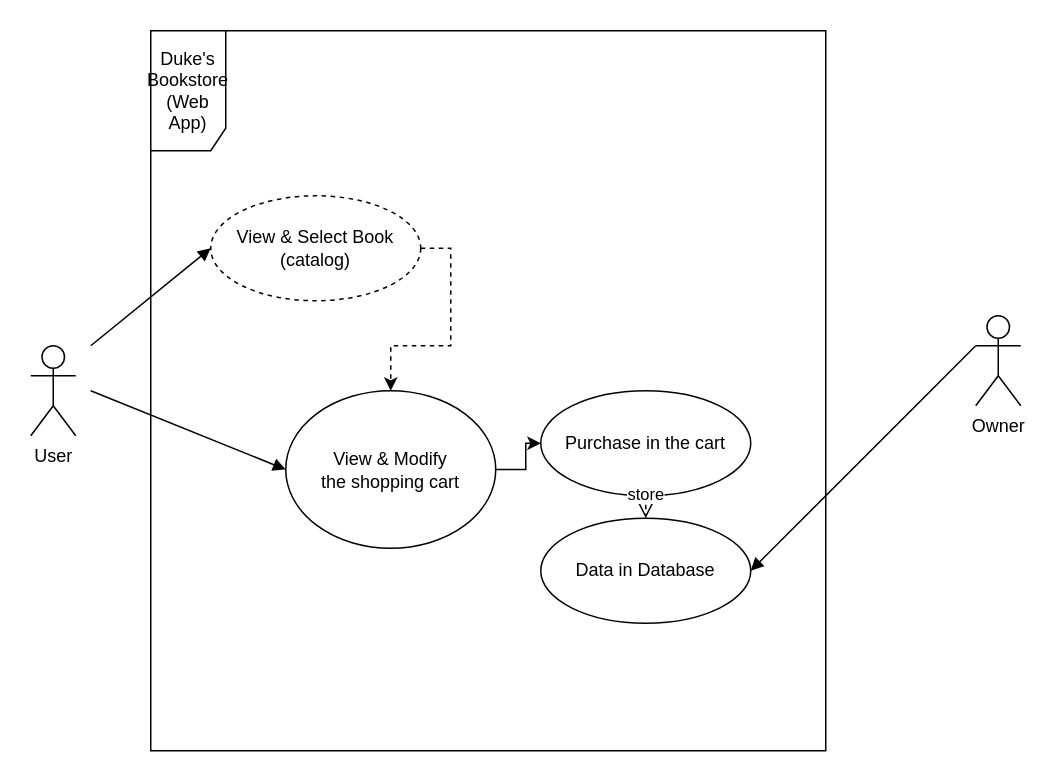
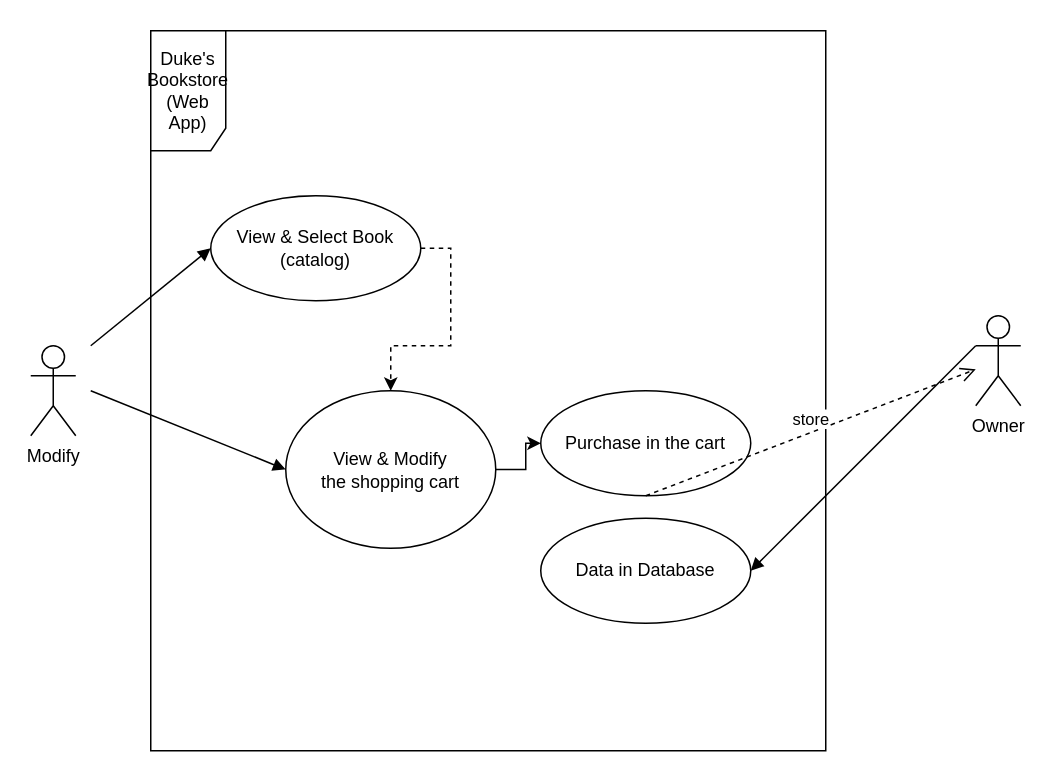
node "View & Select Book (catalog)": style dashed -> solid
node "User": label "User" -> "Modify"
edge "Purchase in the cart" -> "Data in Database": now "Purchase in the cart" -> "Owner"
